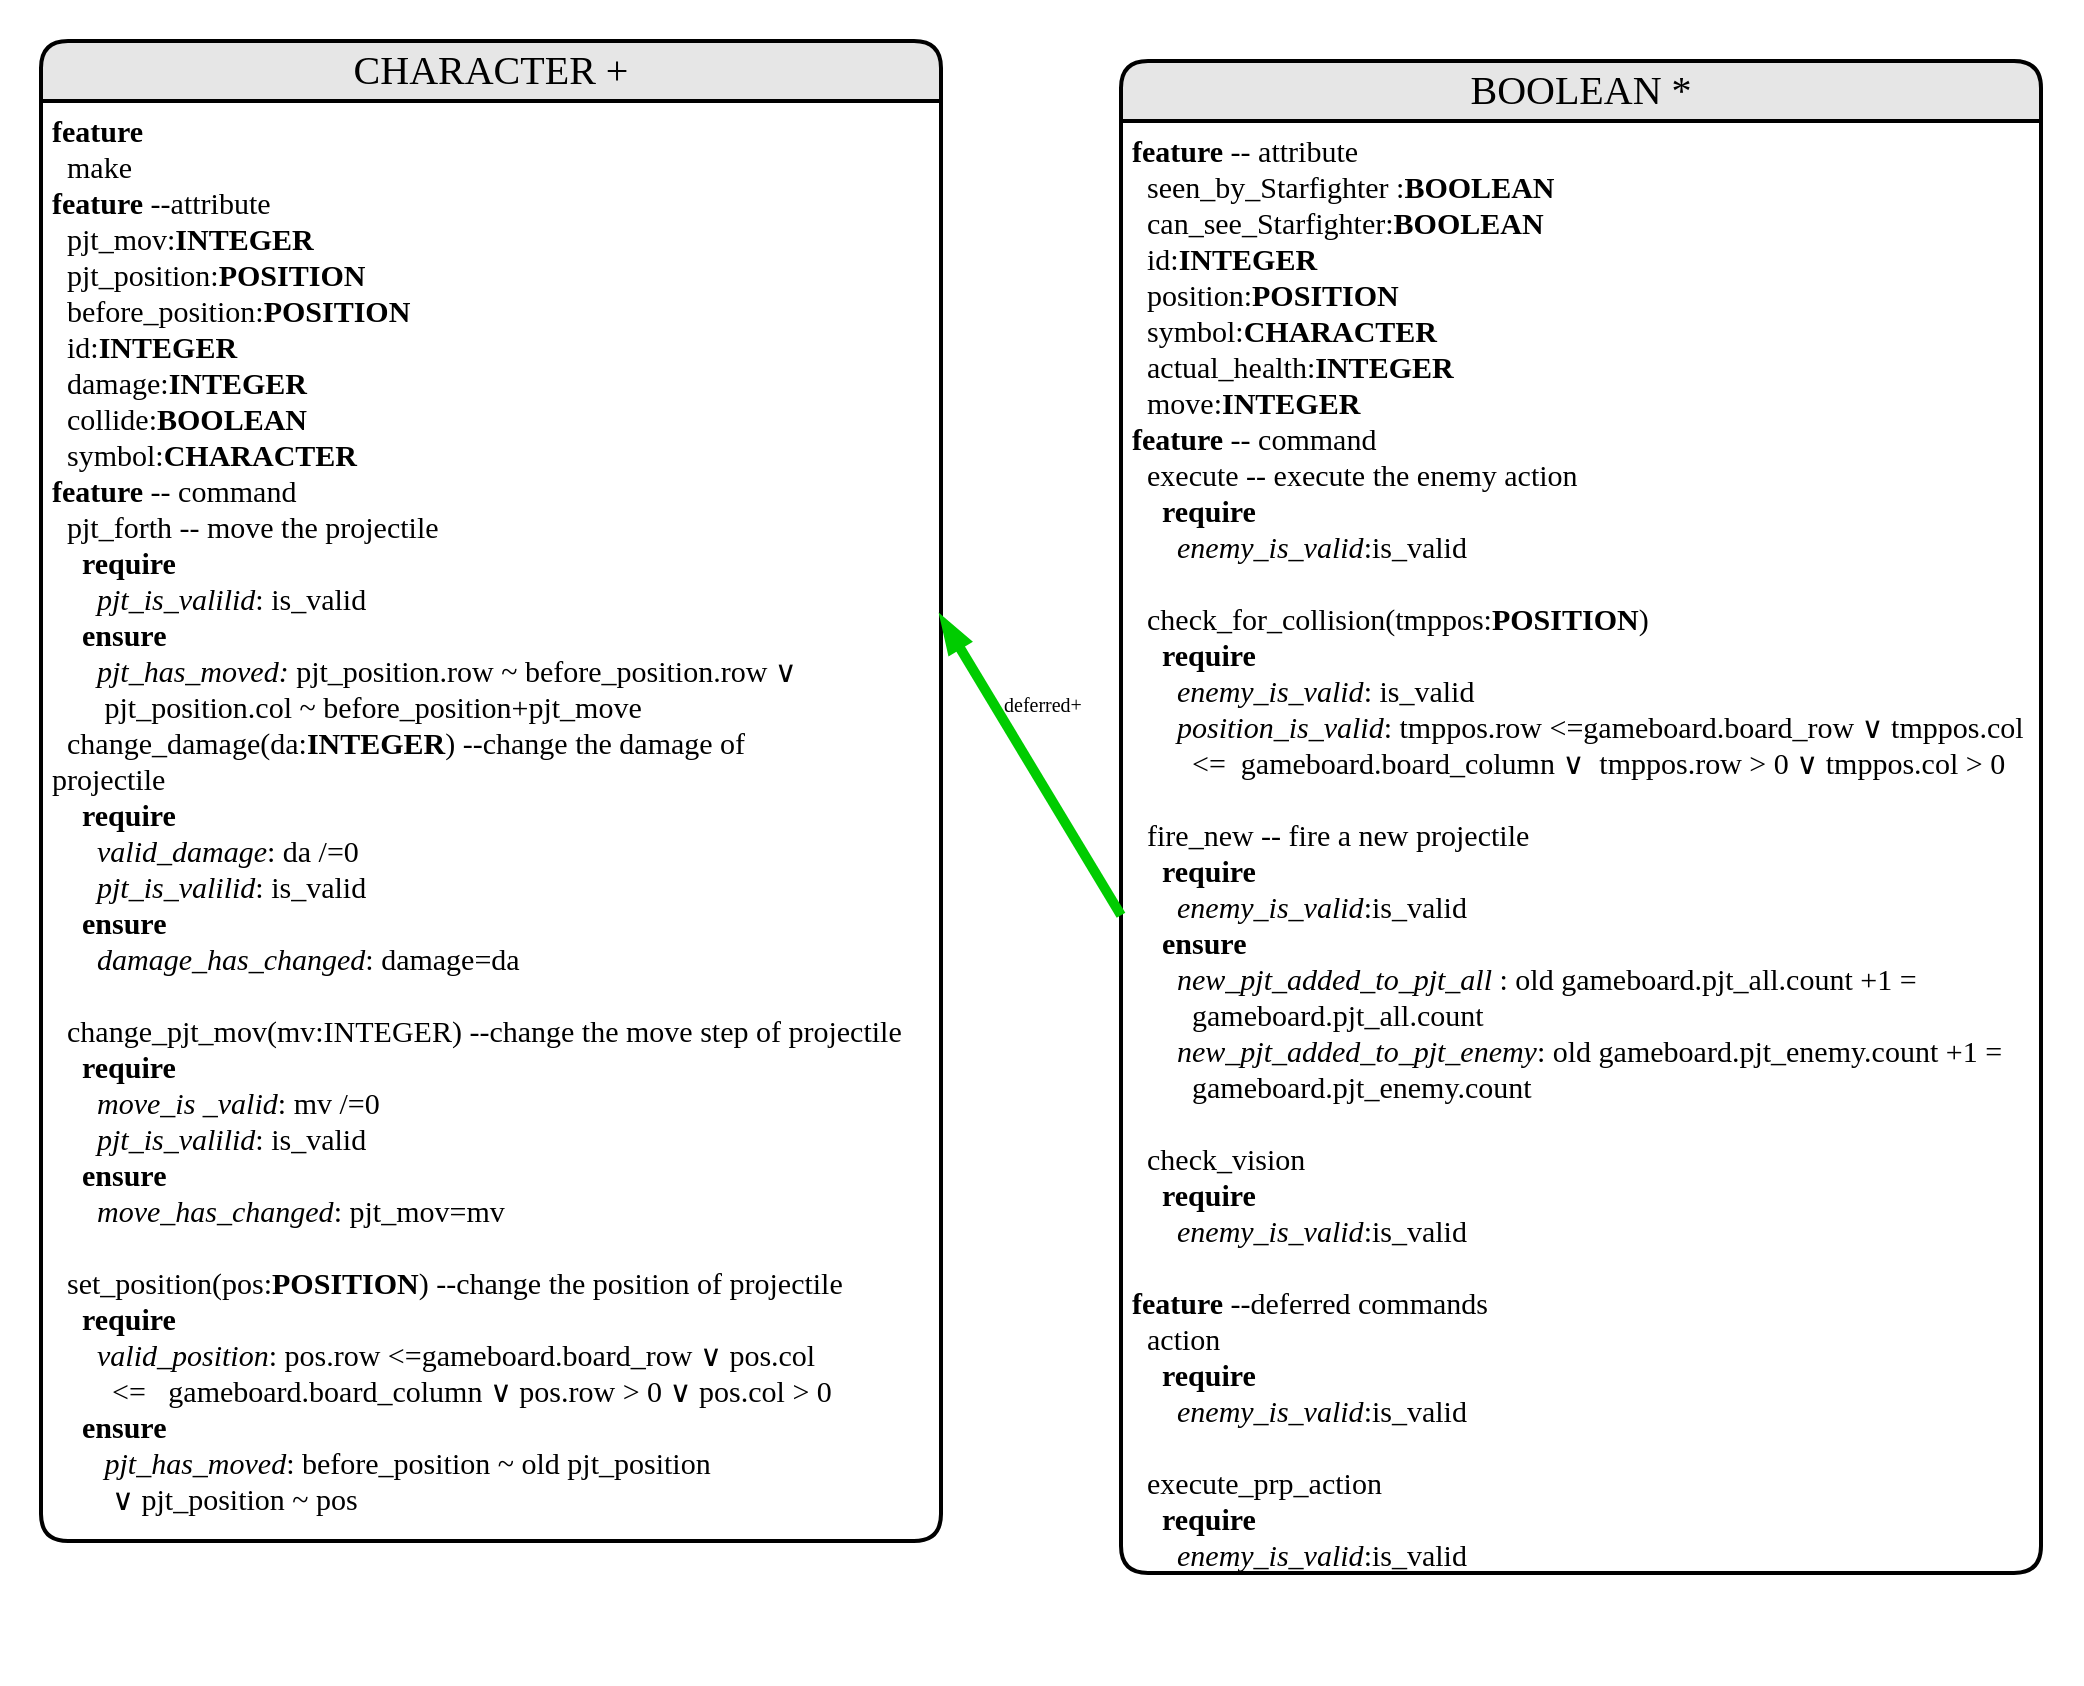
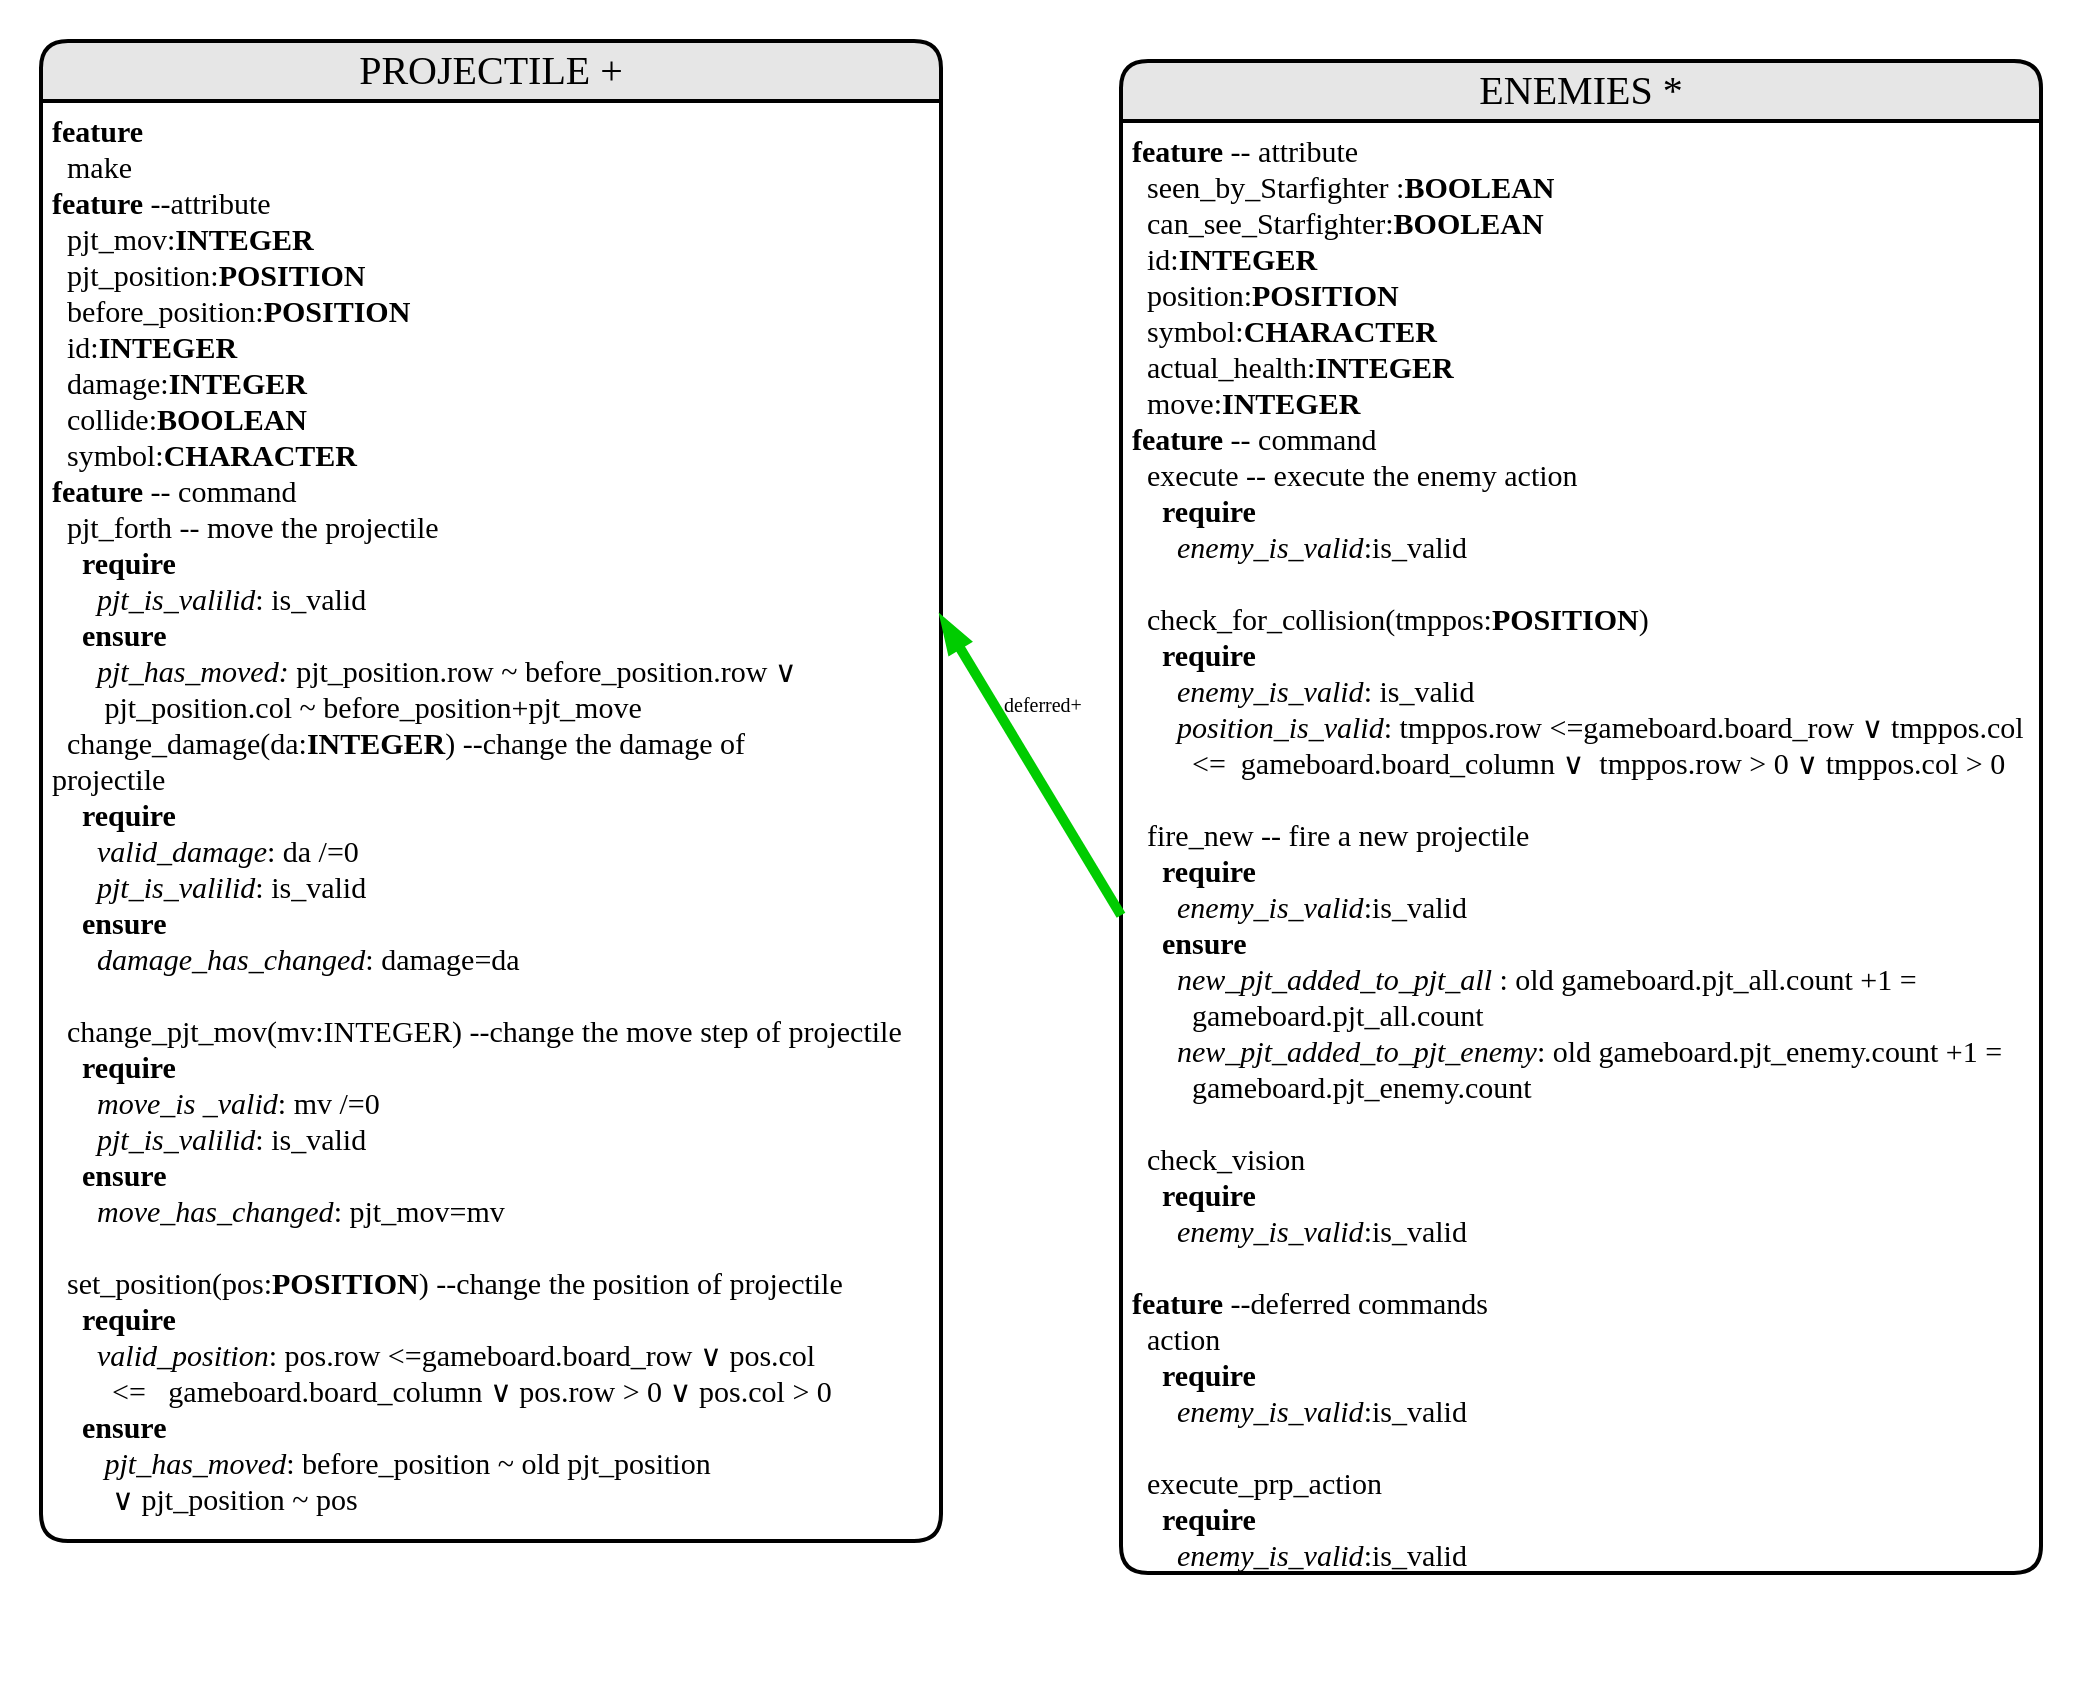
node "CHARACTER +": label "CHARACTER +" -> "PROJECTILE +"
node "BOOLEAN *": label "BOOLEAN *" -> "ENEMIES *"
